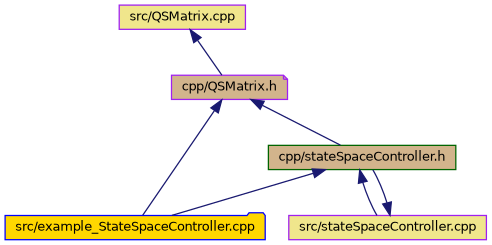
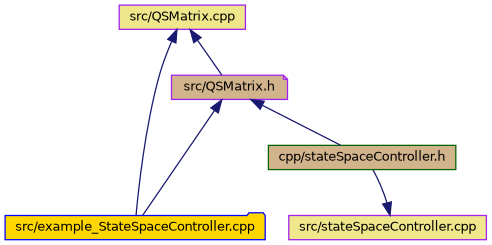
node "cpp/QSMatrix.h": label "cpp/QSMatrix.h" -> "src/QSMatrix.h"
edge "src/example_StateSpaceController.cpp" -> "cpp/stateSpaceController.h": now "src/example_StateSpaceController.cpp" -> "src/QSMatrix.cpp"
edge "src/stateSpaceController.cpp" -> "cpp/stateSpaceController.h": removed
